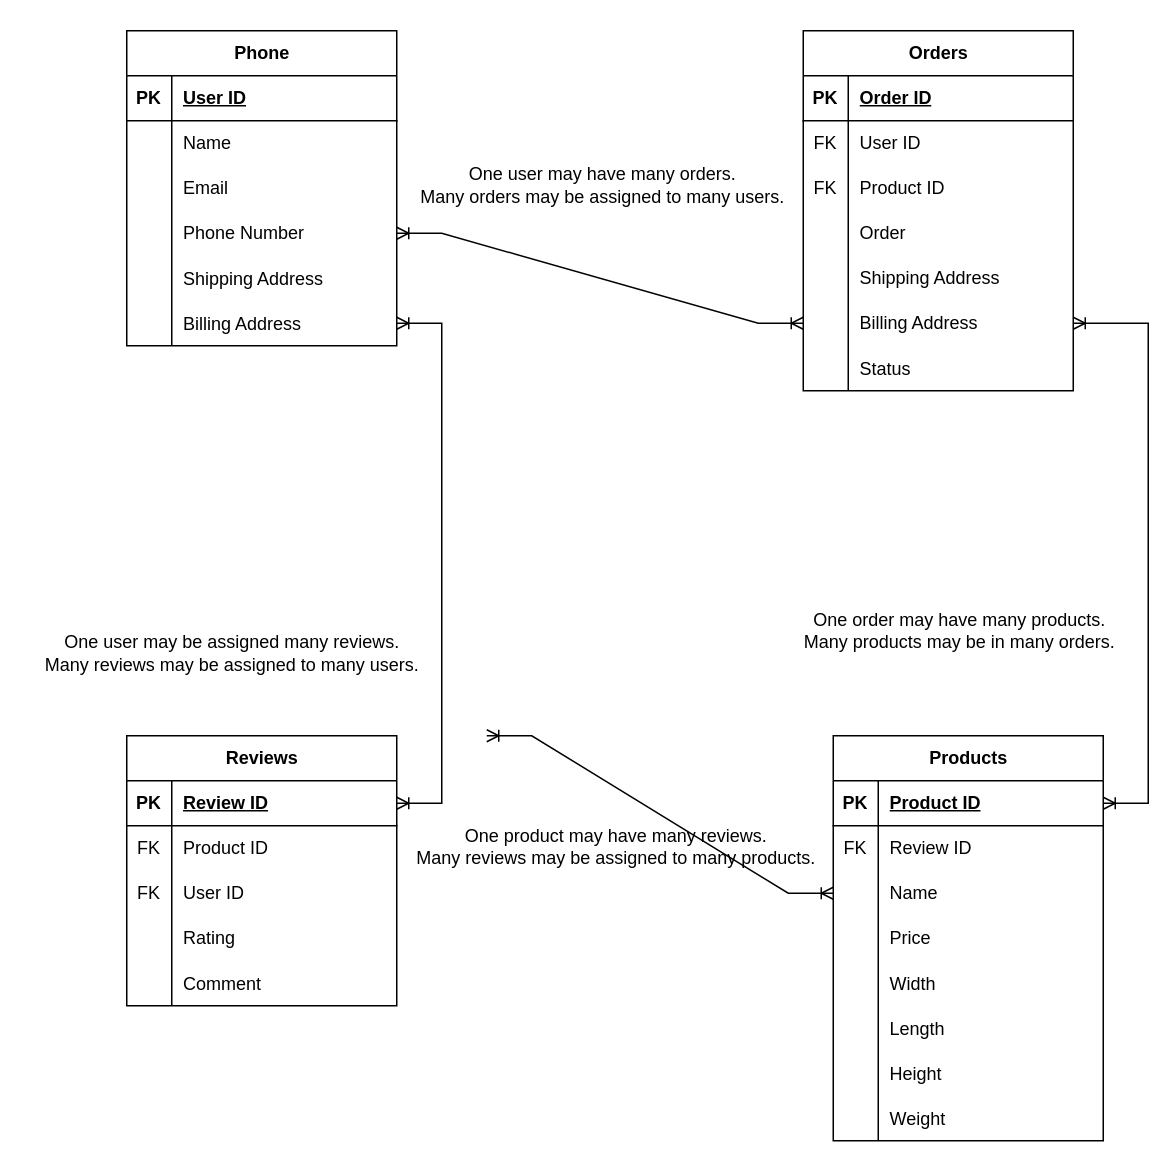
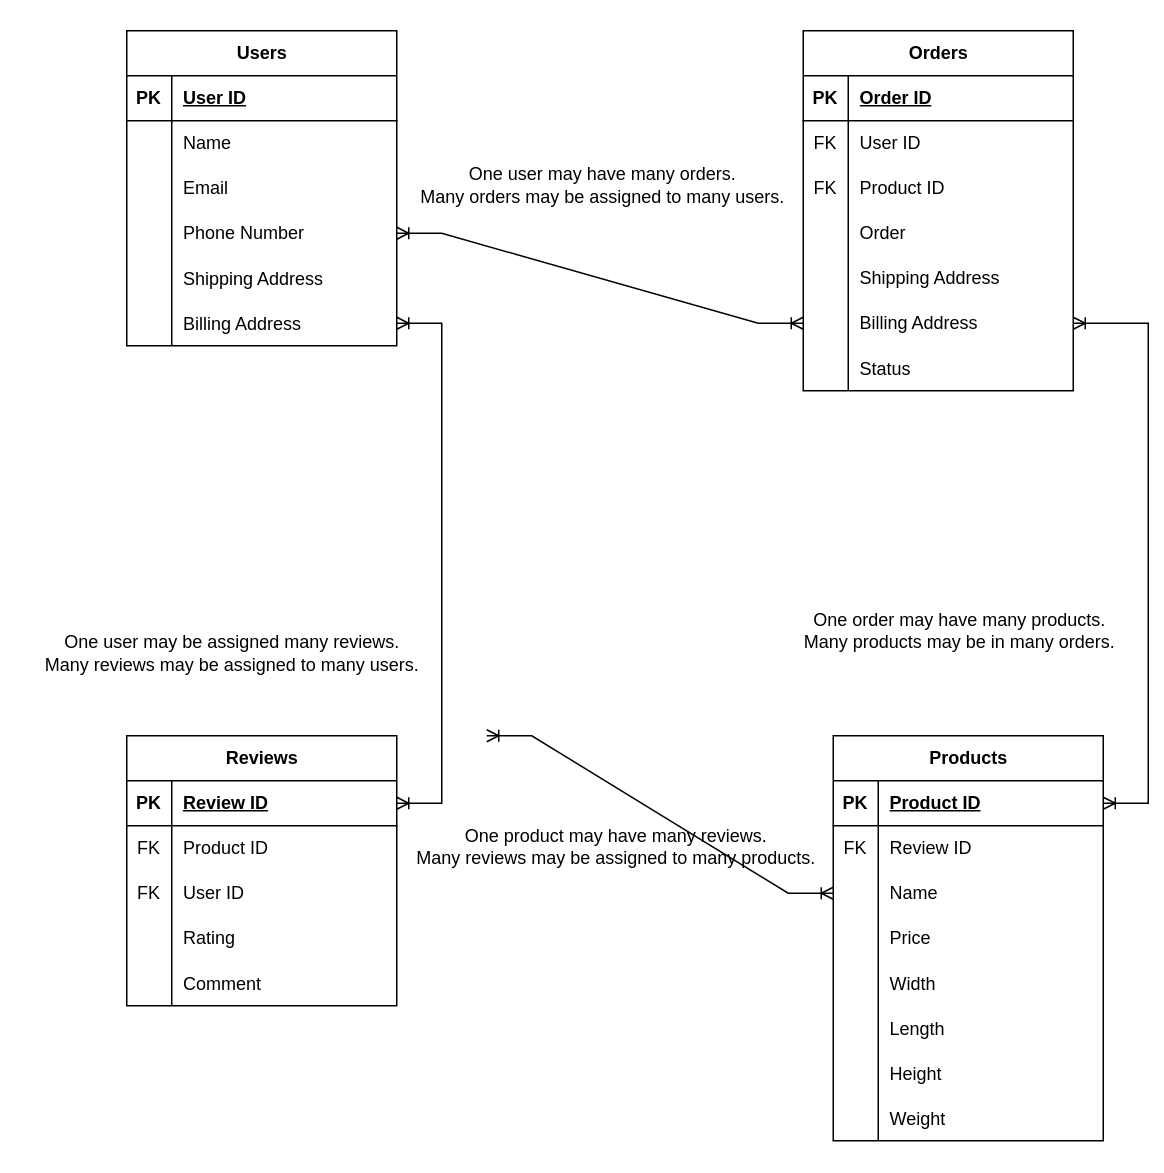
node "Phone": label "Phone" -> "Users"
